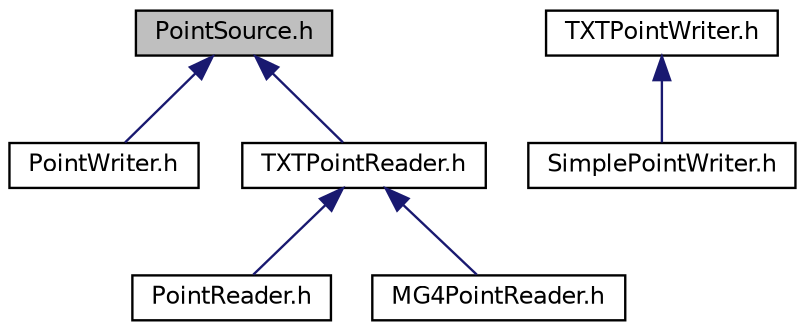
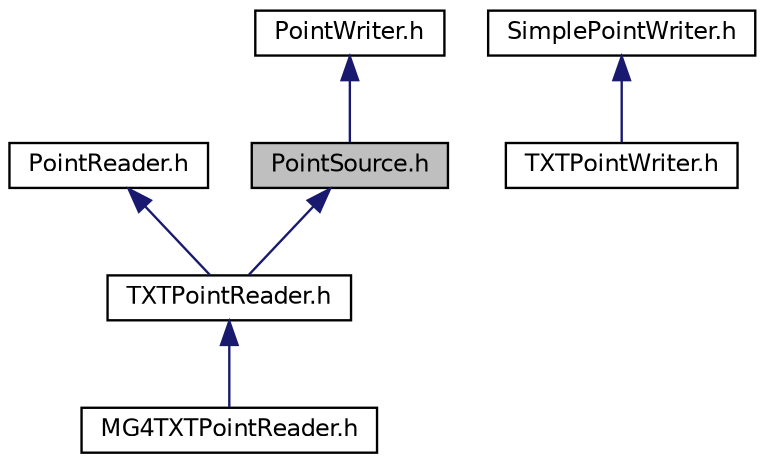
edge "PointWriter.h" -> "PointSource.h": reversed
edge "SimplePointWriter.h" -> "TXTPointWriter.h": reversed
edge "PointReader.h" -> "TXTPointReader.h": reversed
node "MG4PointReader.h": label "MG4PointReader.h" -> "MG4TXTPointReader.h"
